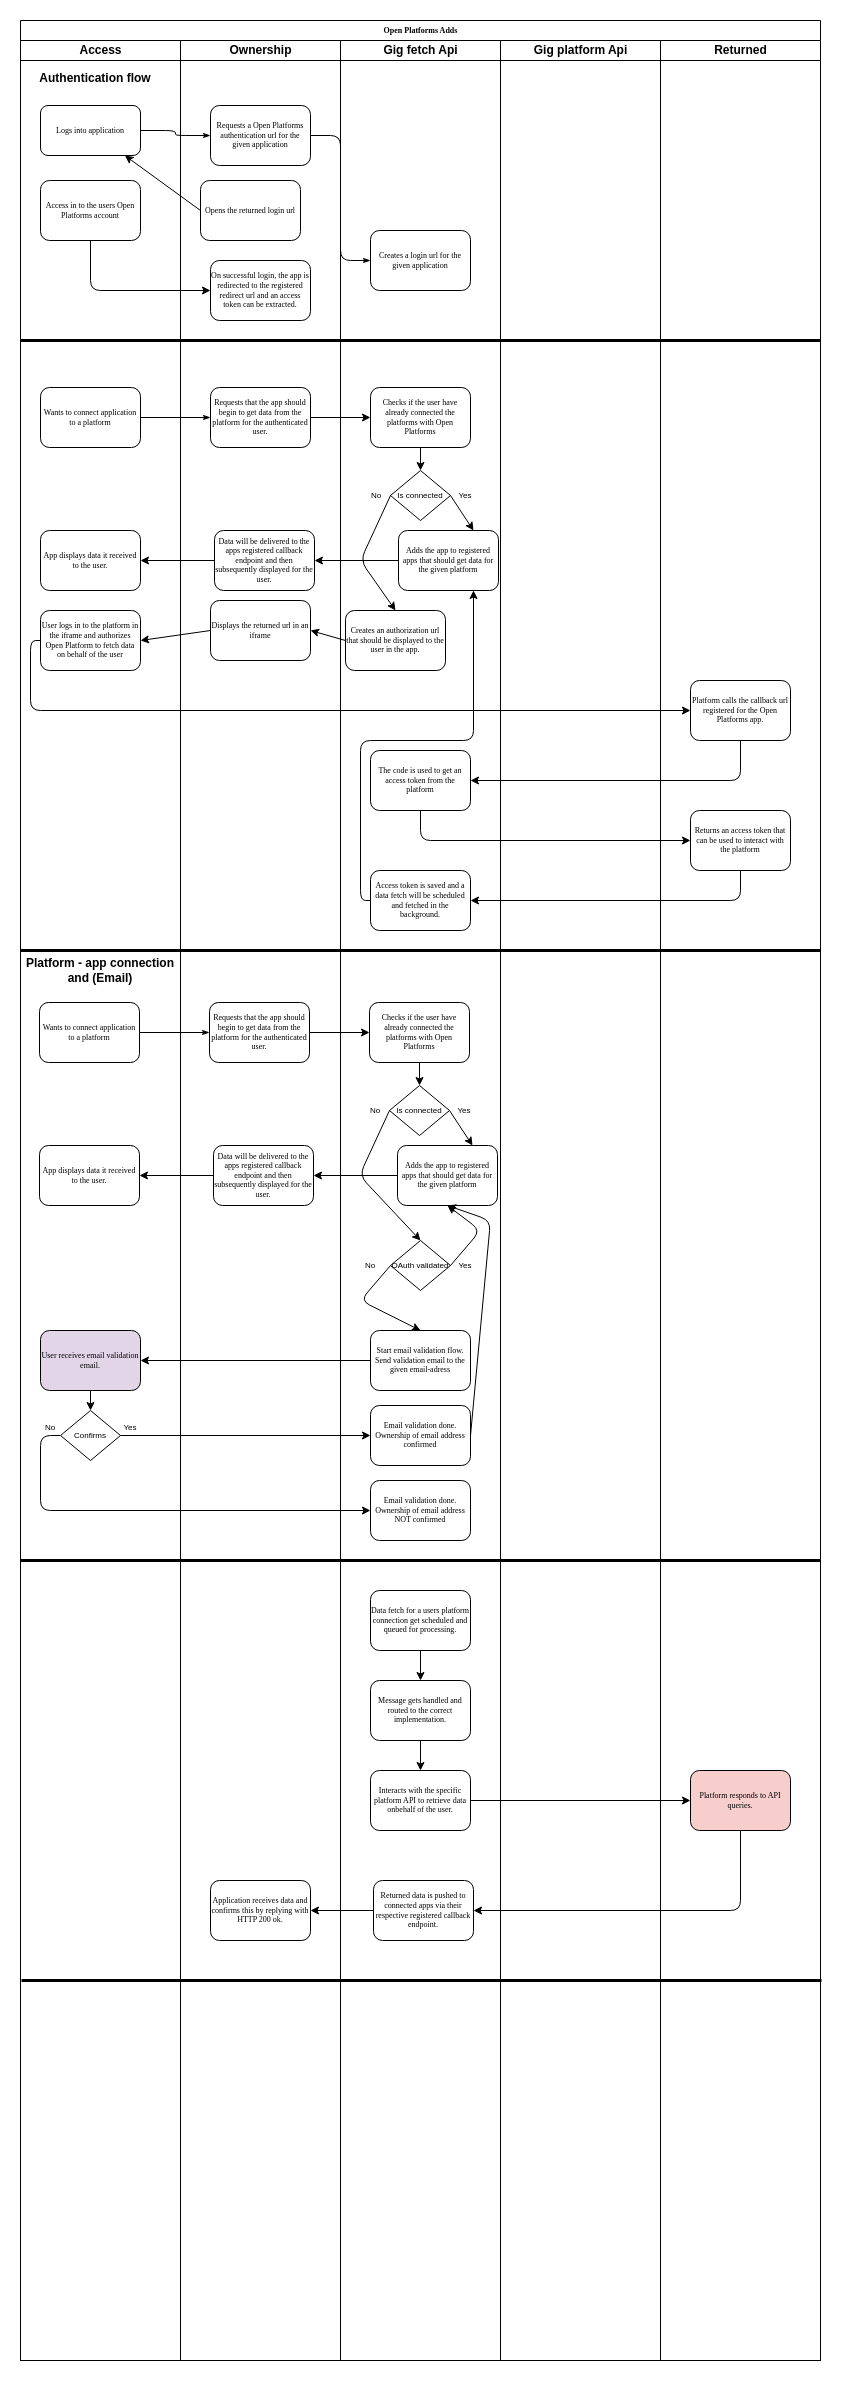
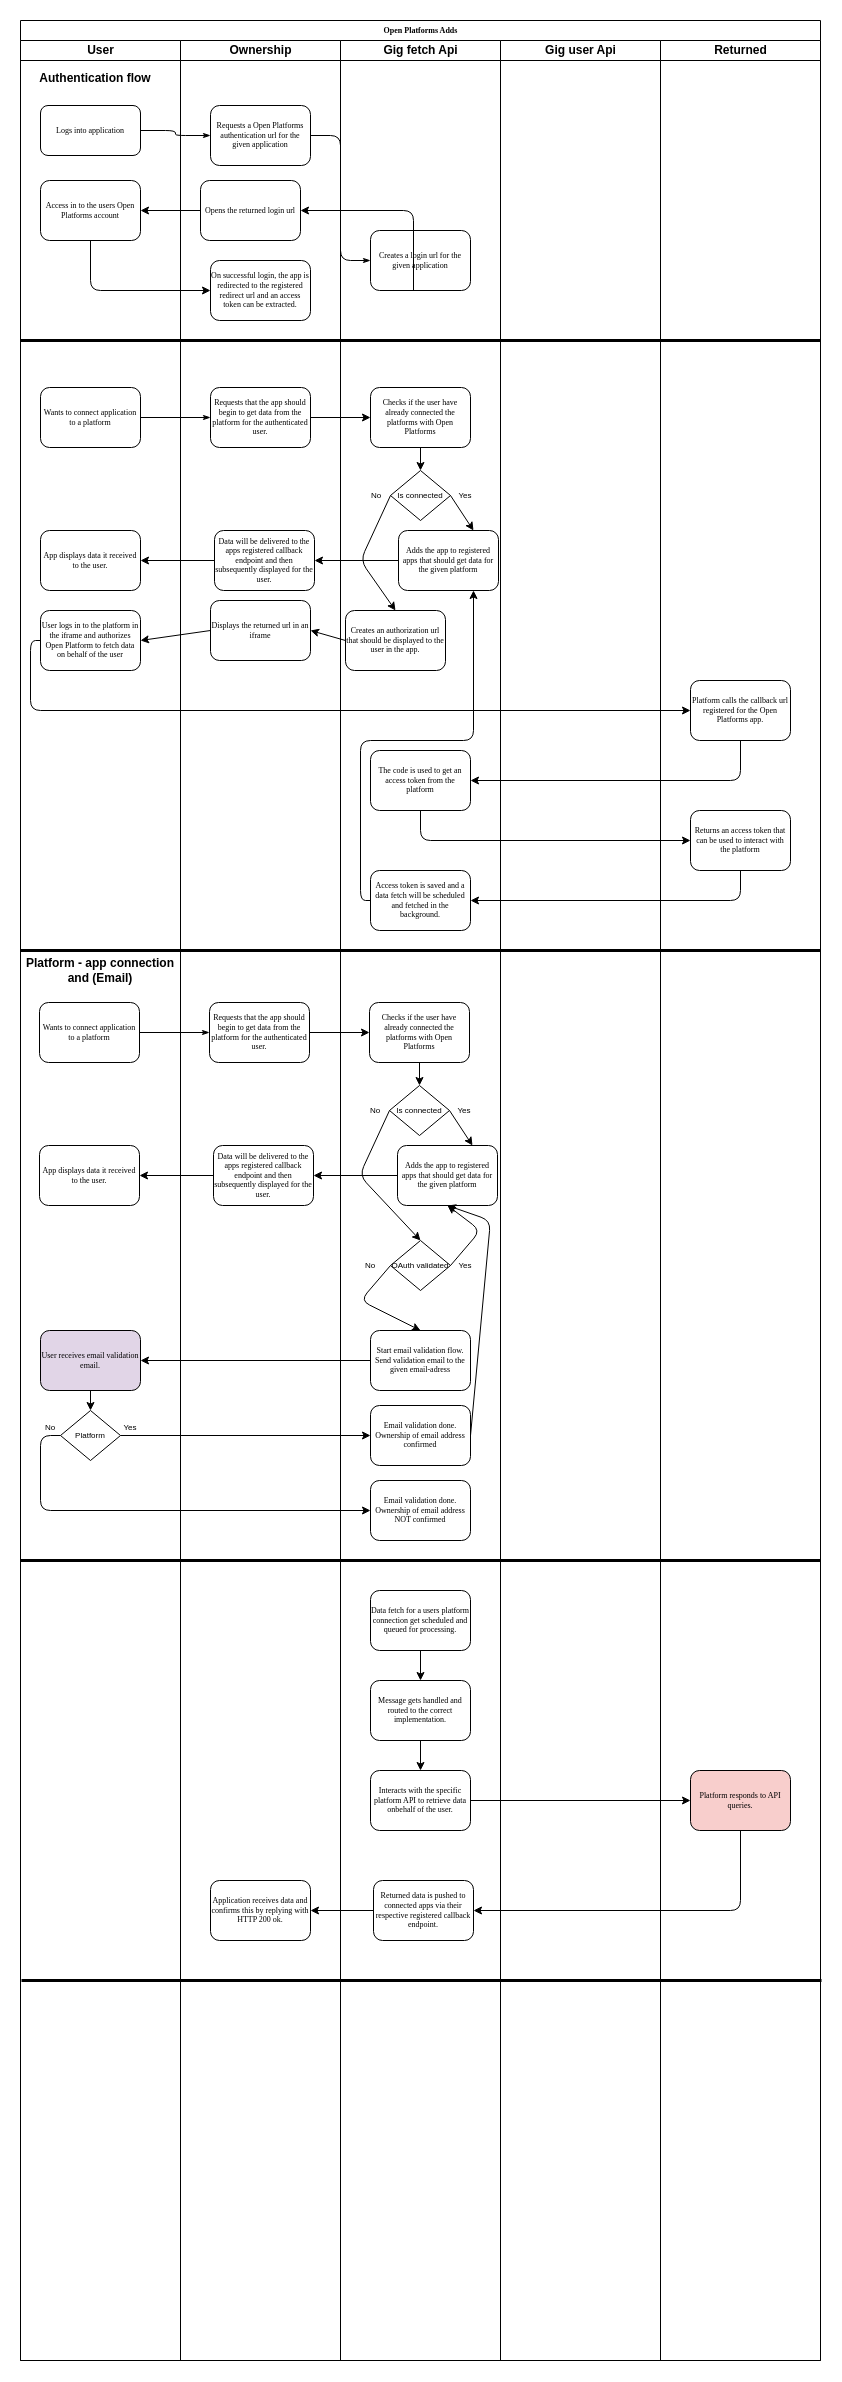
node "Access": label "Access" -> "User"
node "Gig platform Api": label "Gig platform Api" -> "Gig user Api"
edge "Opens the returned login url" -> "Logs into application": now "Opens the returned login url" -> "Access in to the users Open Platforms account"
edge "Creates a login url for the given application" -> "Opens the returned login url": added
node "Confirms": label "Confirms" -> "Platform"
